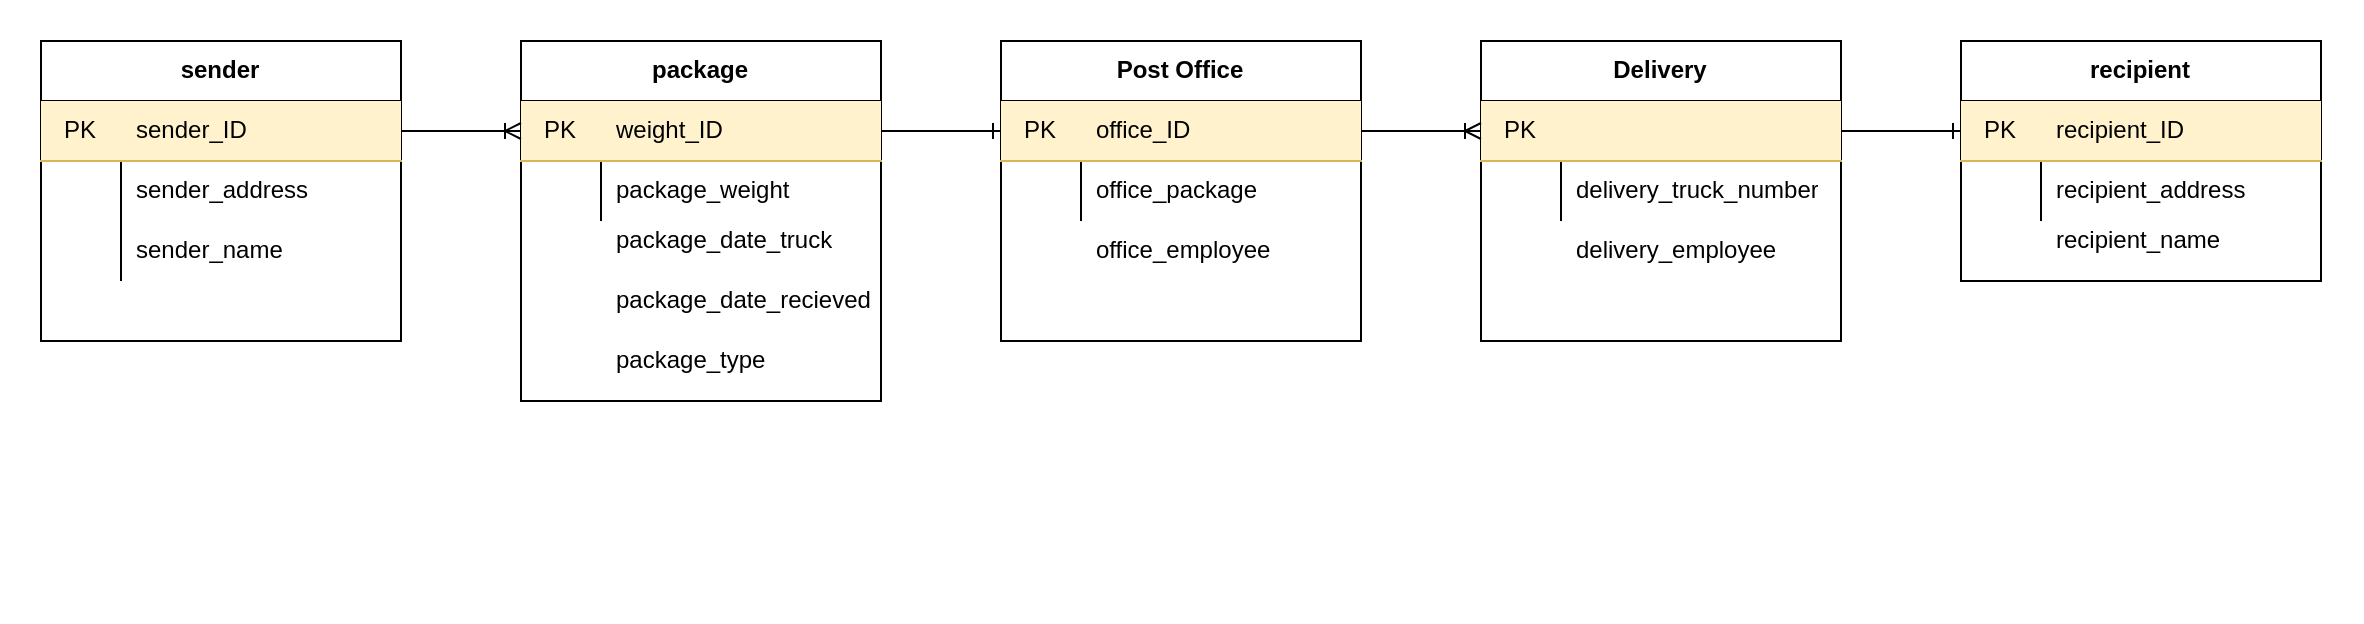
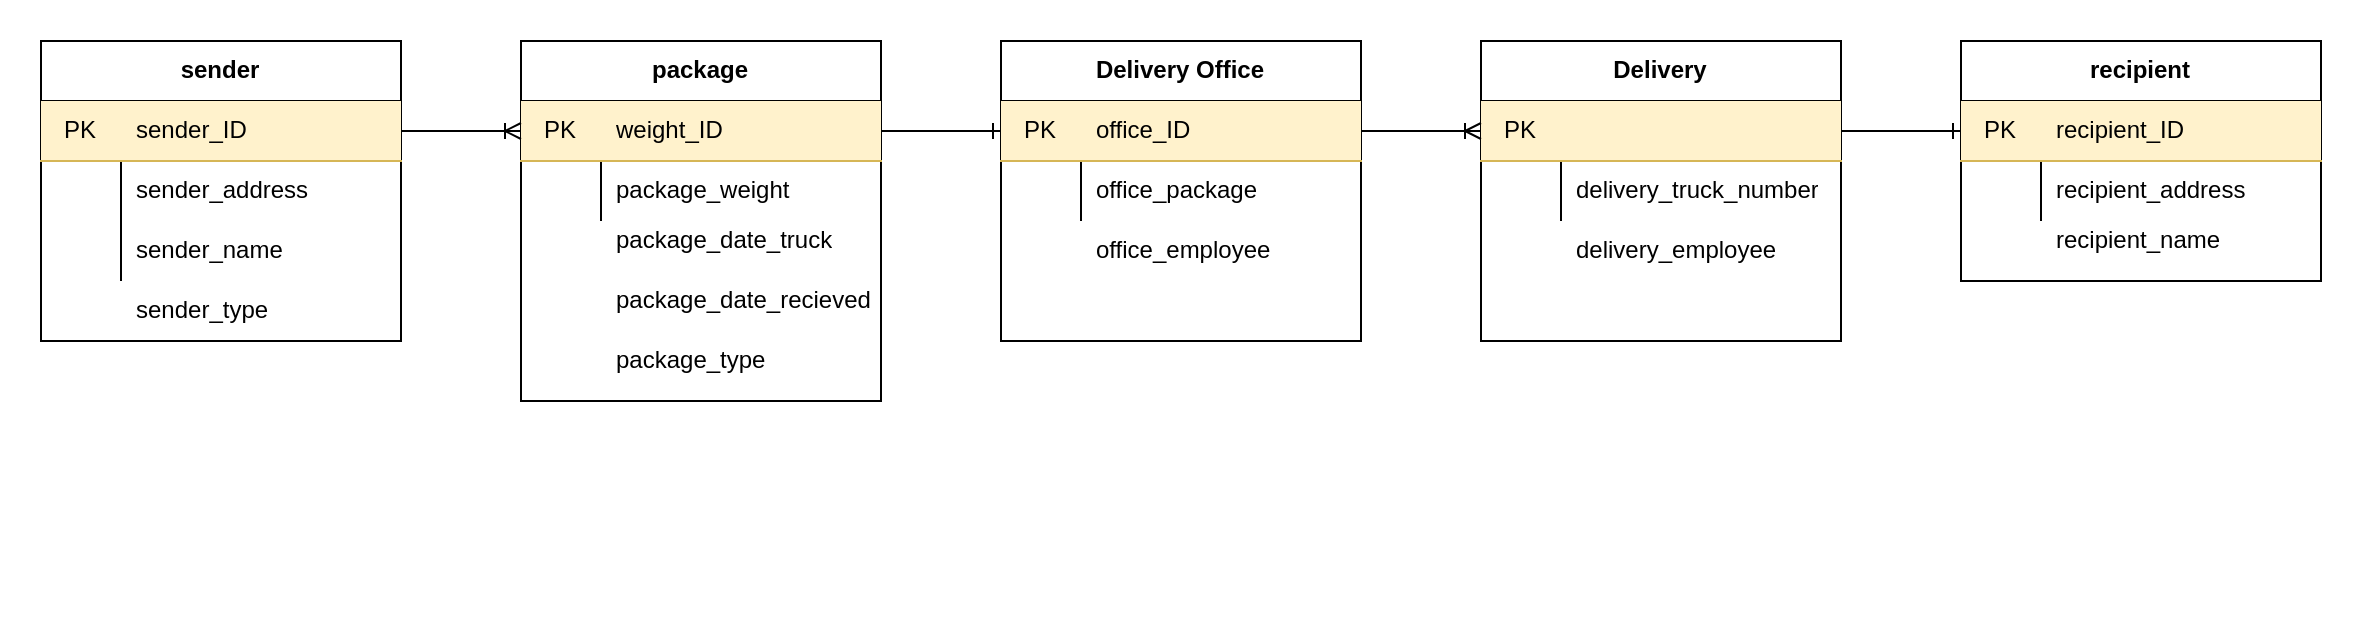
node "Post Office": label "Post Office" -> "Delivery Office"
node "sender_type": added
